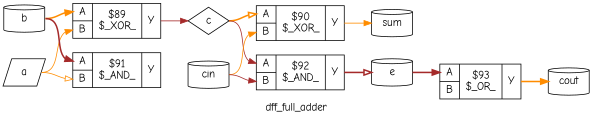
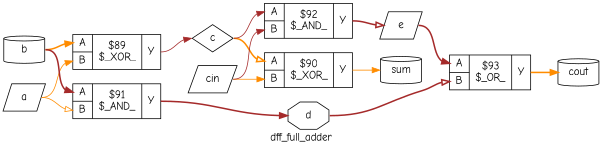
node "e": shape cylinder -> parallelogram
node "cin": shape cylinder -> parallelogram
node "d": added
